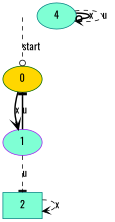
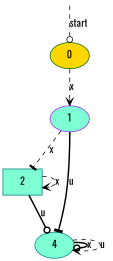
edge "0" -> "1": style bold -> dashed
edge "1" -> "0": now "1" -> "4"
edge "1" -> "2": label "u" -> "x"
edge "2" -> "4": added, label "u"
